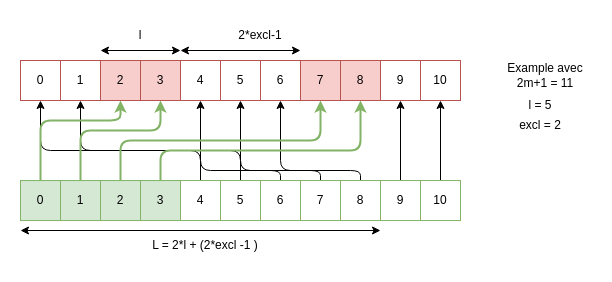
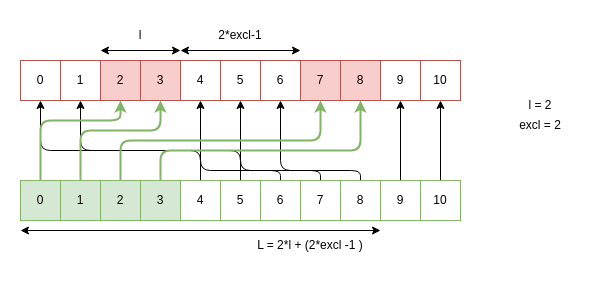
node "2*excl-1": moved (261, 36) -> (241, 36)
node "Example avec 2m+1 = 11": removed
node "l = 5": label "l = 5" -> "l = 2"
node "L = 2*l + (2*excl -1 )": moved (206, 246) -> (311, 246)
